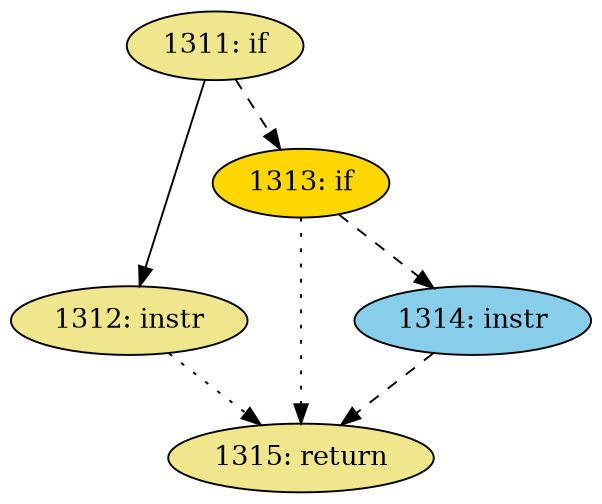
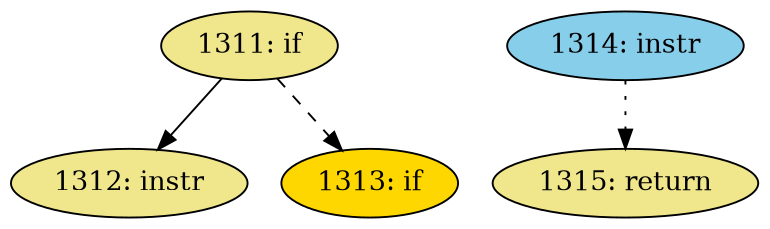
edge "1313: if" -> "1314: instr": removed
edge "1313: if" -> "1315: return": removed
edge "1312: instr" -> "1315: return": removed
edge "1314: instr" -> "1315: return": style dashed -> dotted
